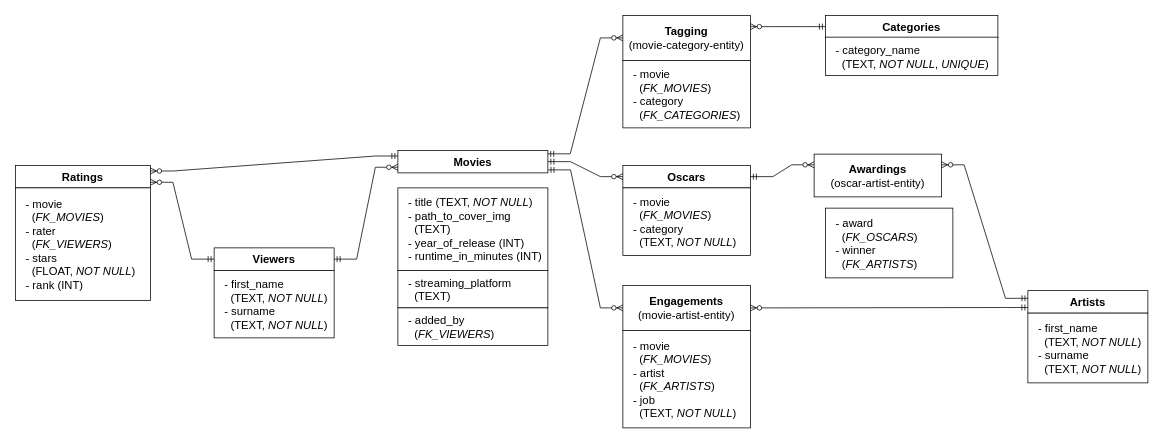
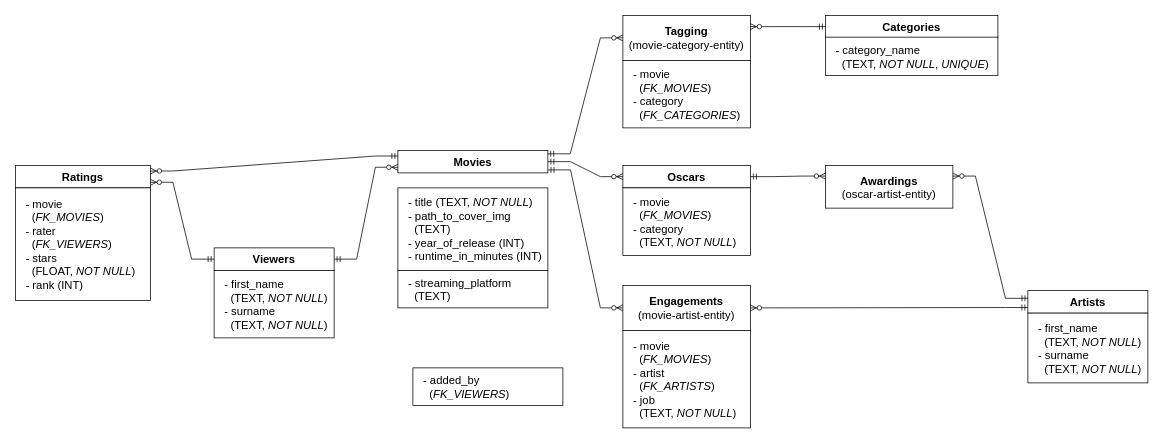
node "Awardings (oscar-artist-entity)": moved (878, 176) -> (889, 187)
node "- award (FK_OSCARS) - winner (FK_ARTISTS)": removed
node "- added_by (FK_VIEWERS)": moved (473, 327) -> (488, 387)
